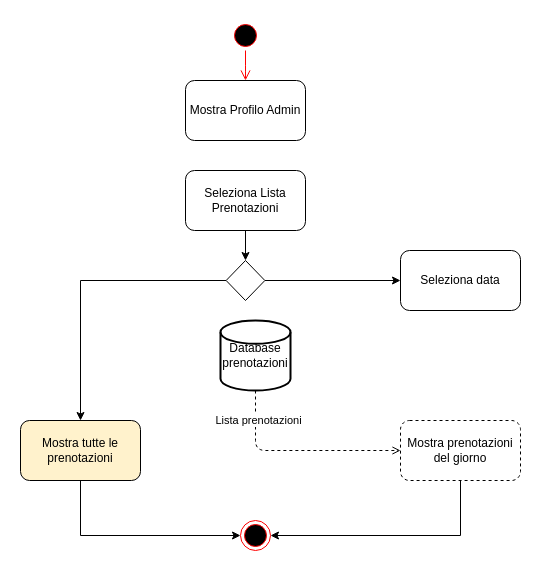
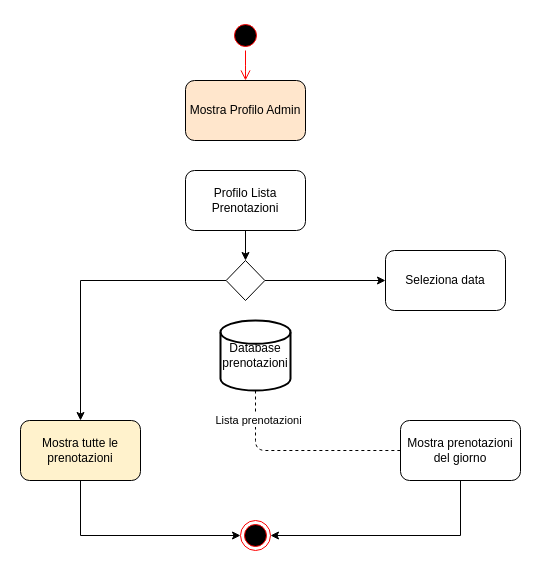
node "Mostra Profilo Admin": fillcolor #ffffff -> #ffe6cc
node "Seleziona Lista Prenotazioni": label "Seleziona Lista Prenotazioni" -> "Profilo Lista Prenotazioni"
node "Seleziona data": moved (461, 281) -> (446, 281)
edge "Database prenotazioni" -> "Mostra prenotazioni del giorno": arrowhead open -> none
node "Mostra prenotazioni del giorno": style dashed -> solid
